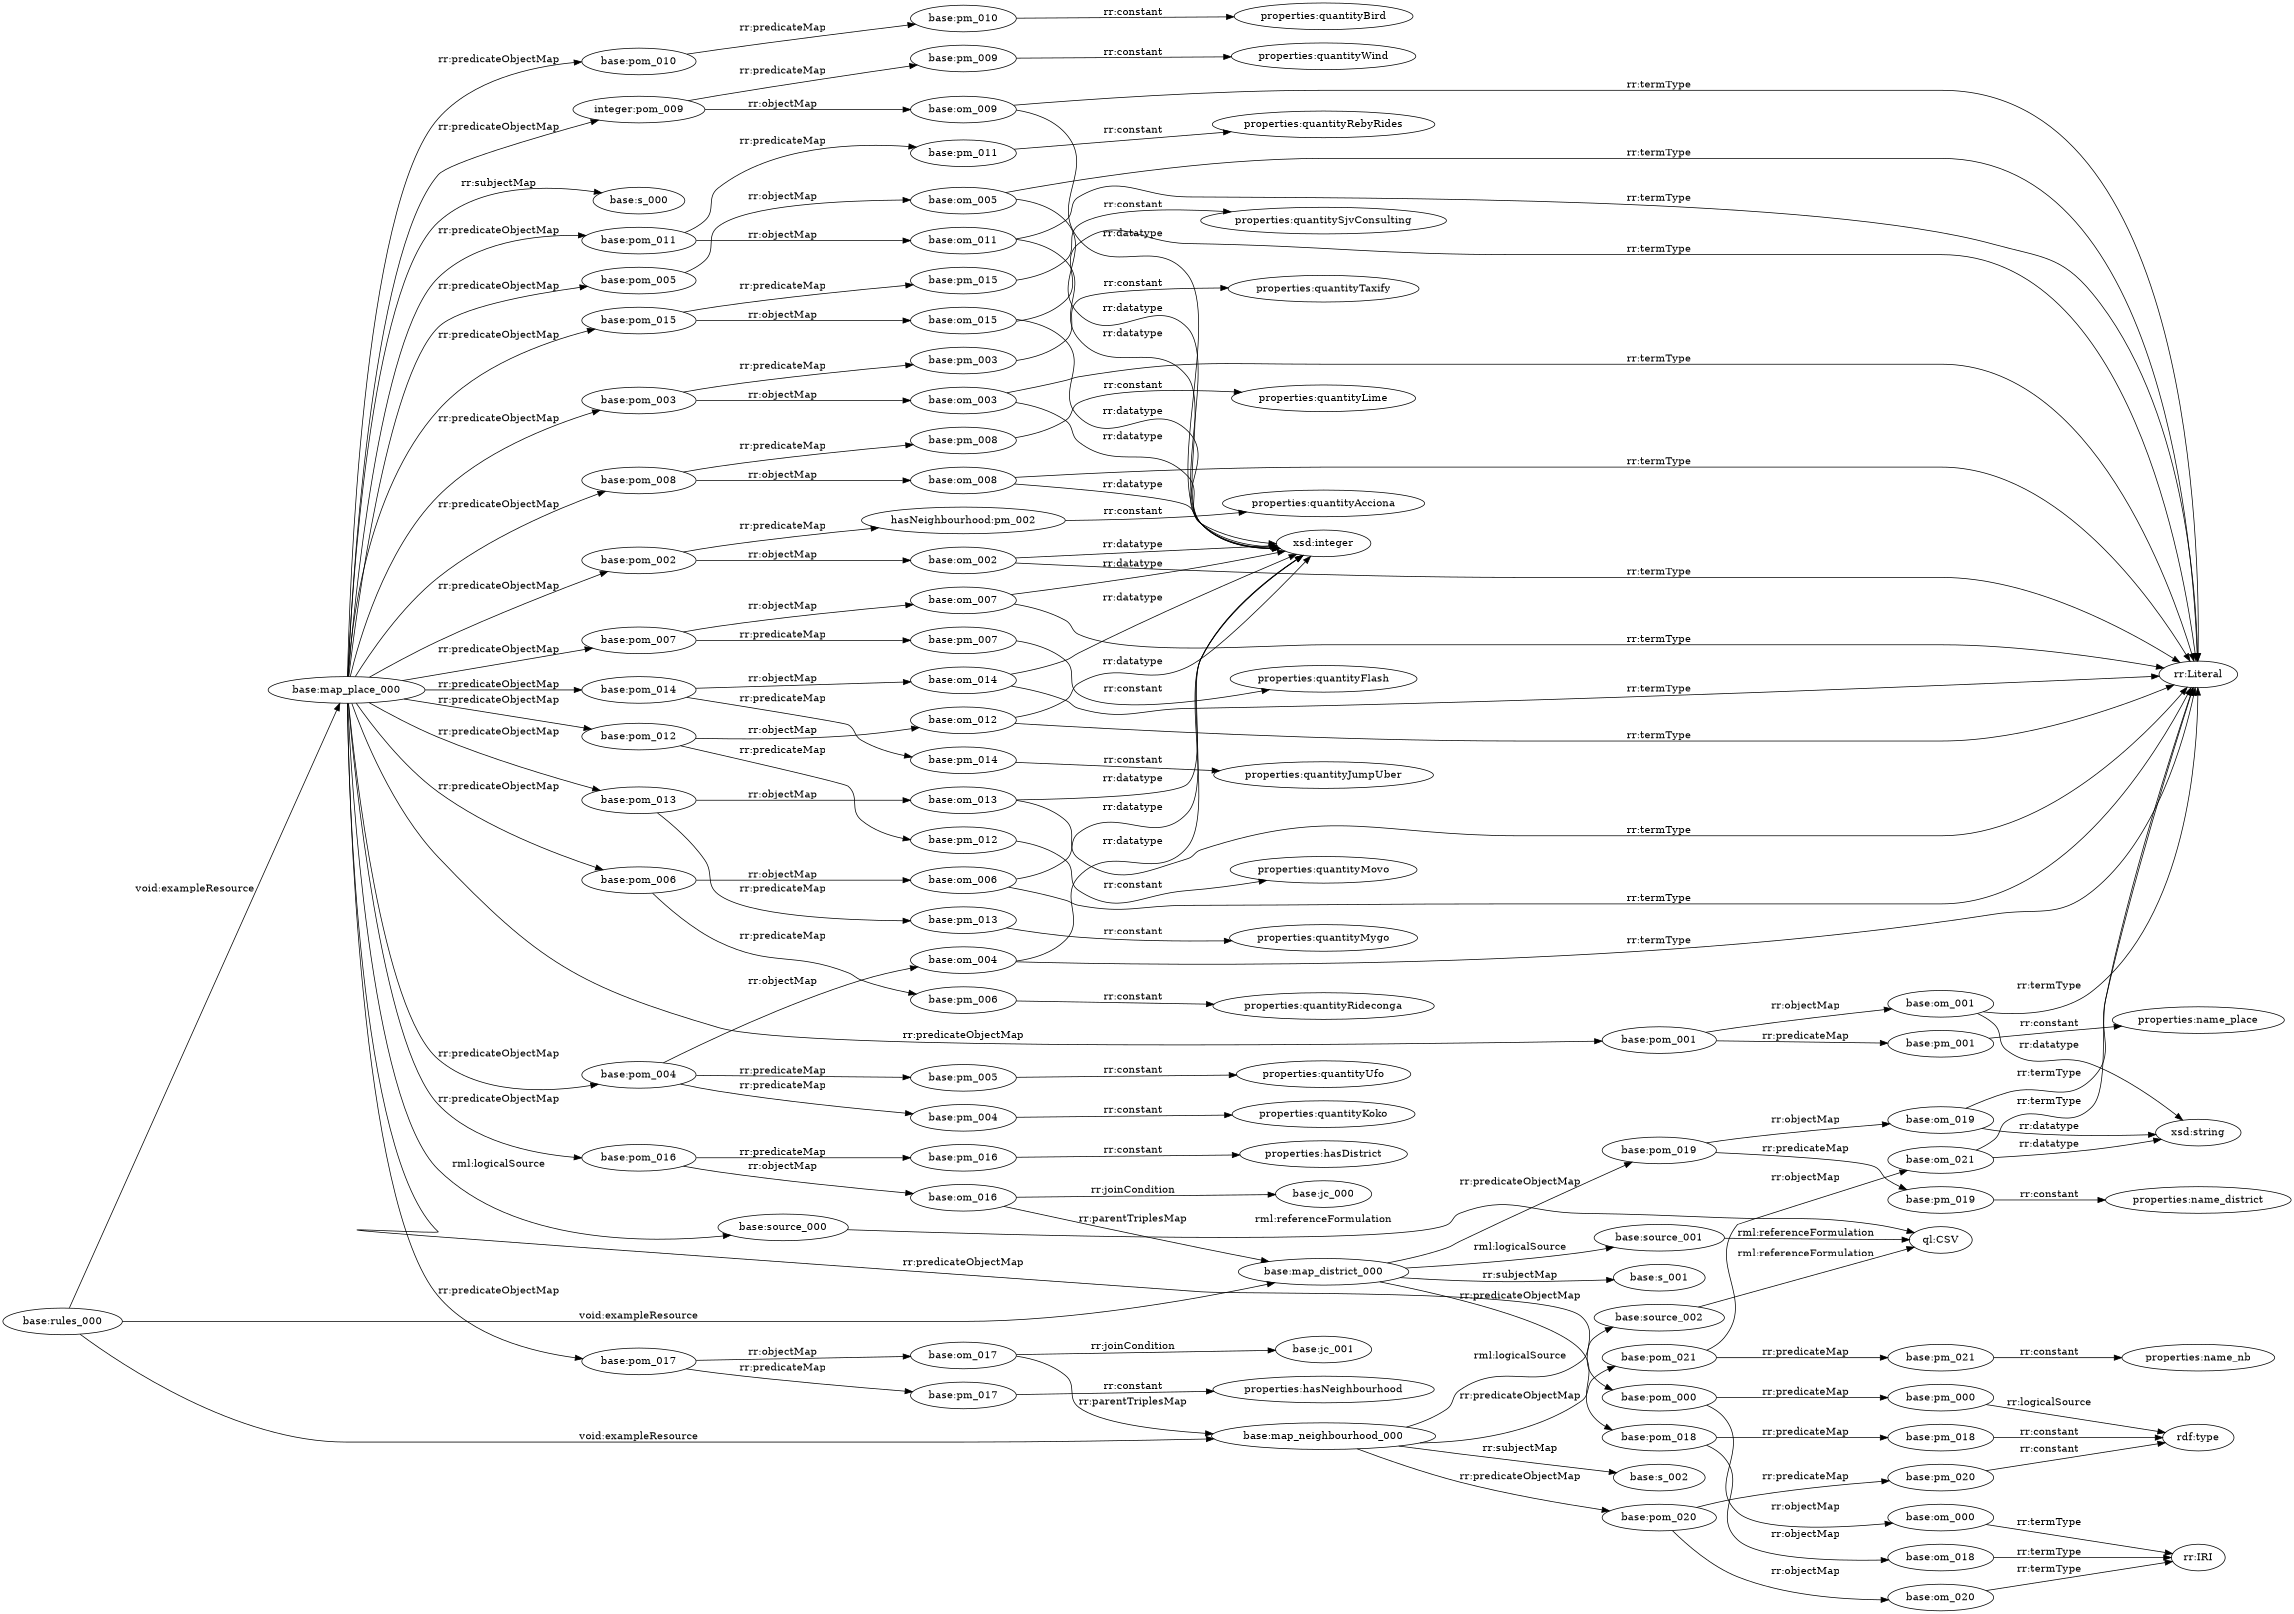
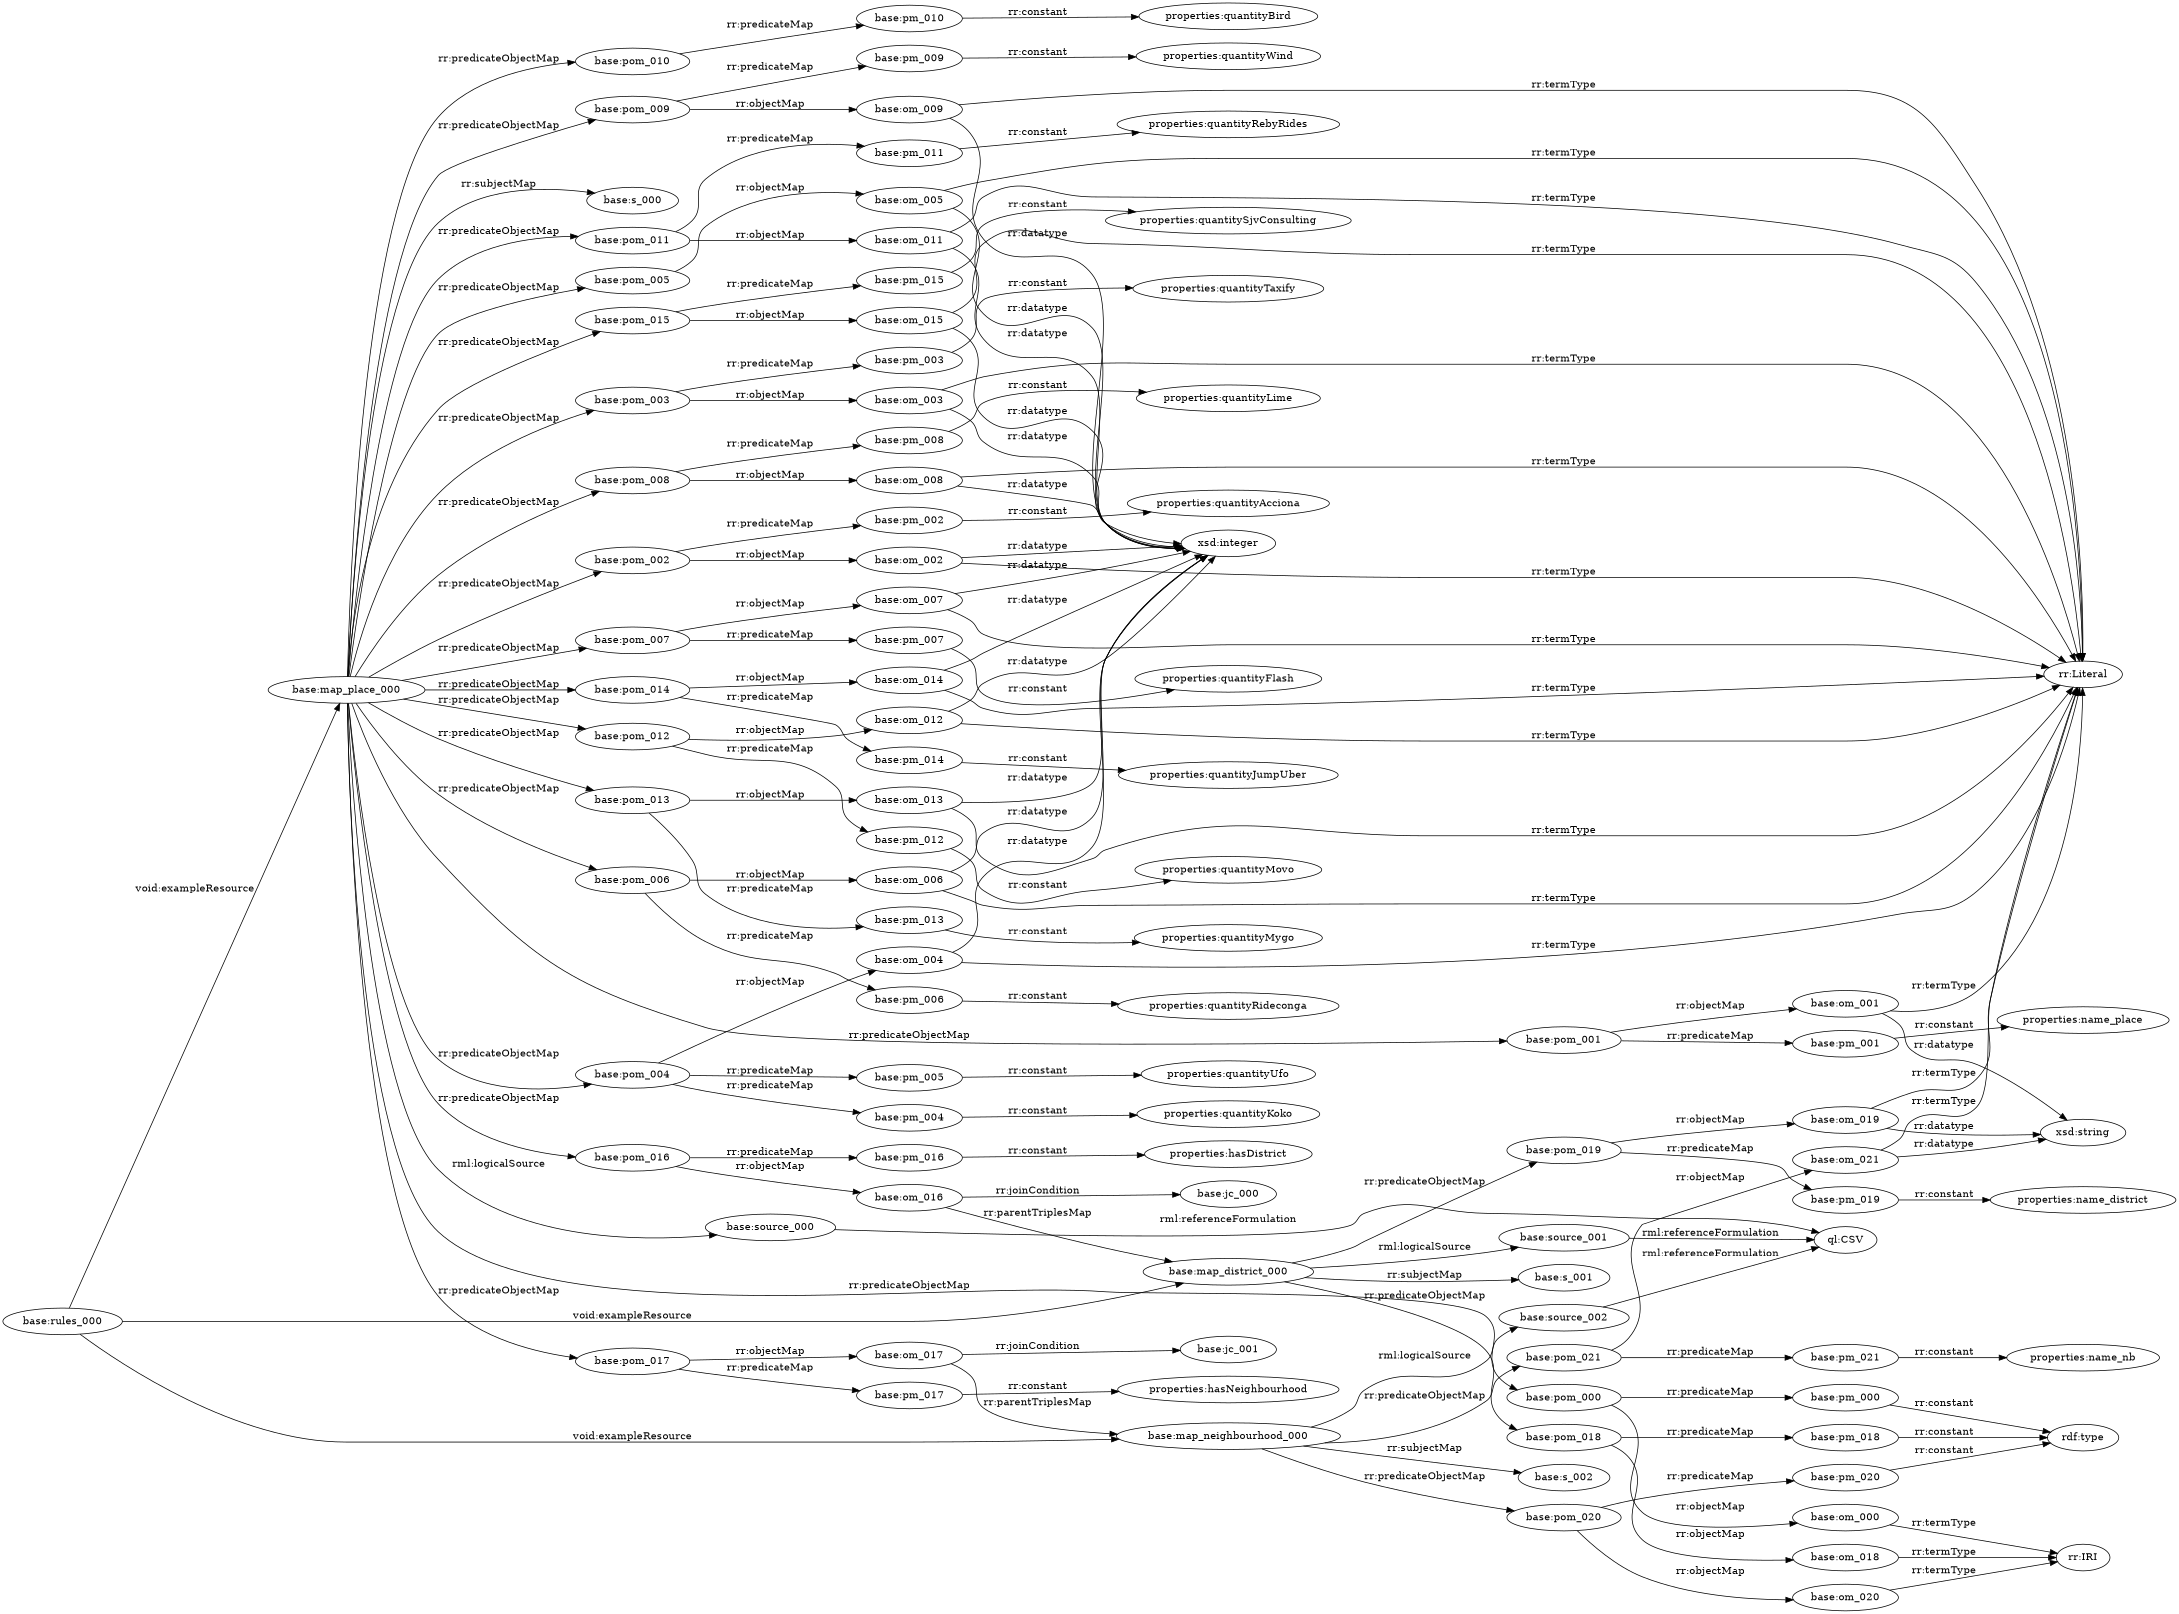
node "integer:pom_009": label "integer:pom_009" -> "base:pom_009"
node "hasNeighbourhood:pm_002": label "hasNeighbourhood:pm_002" -> "base:pm_002"
edge "base:pm_000" -> "rdf:type": label "rr:logicalSource" -> "rr:constant"
